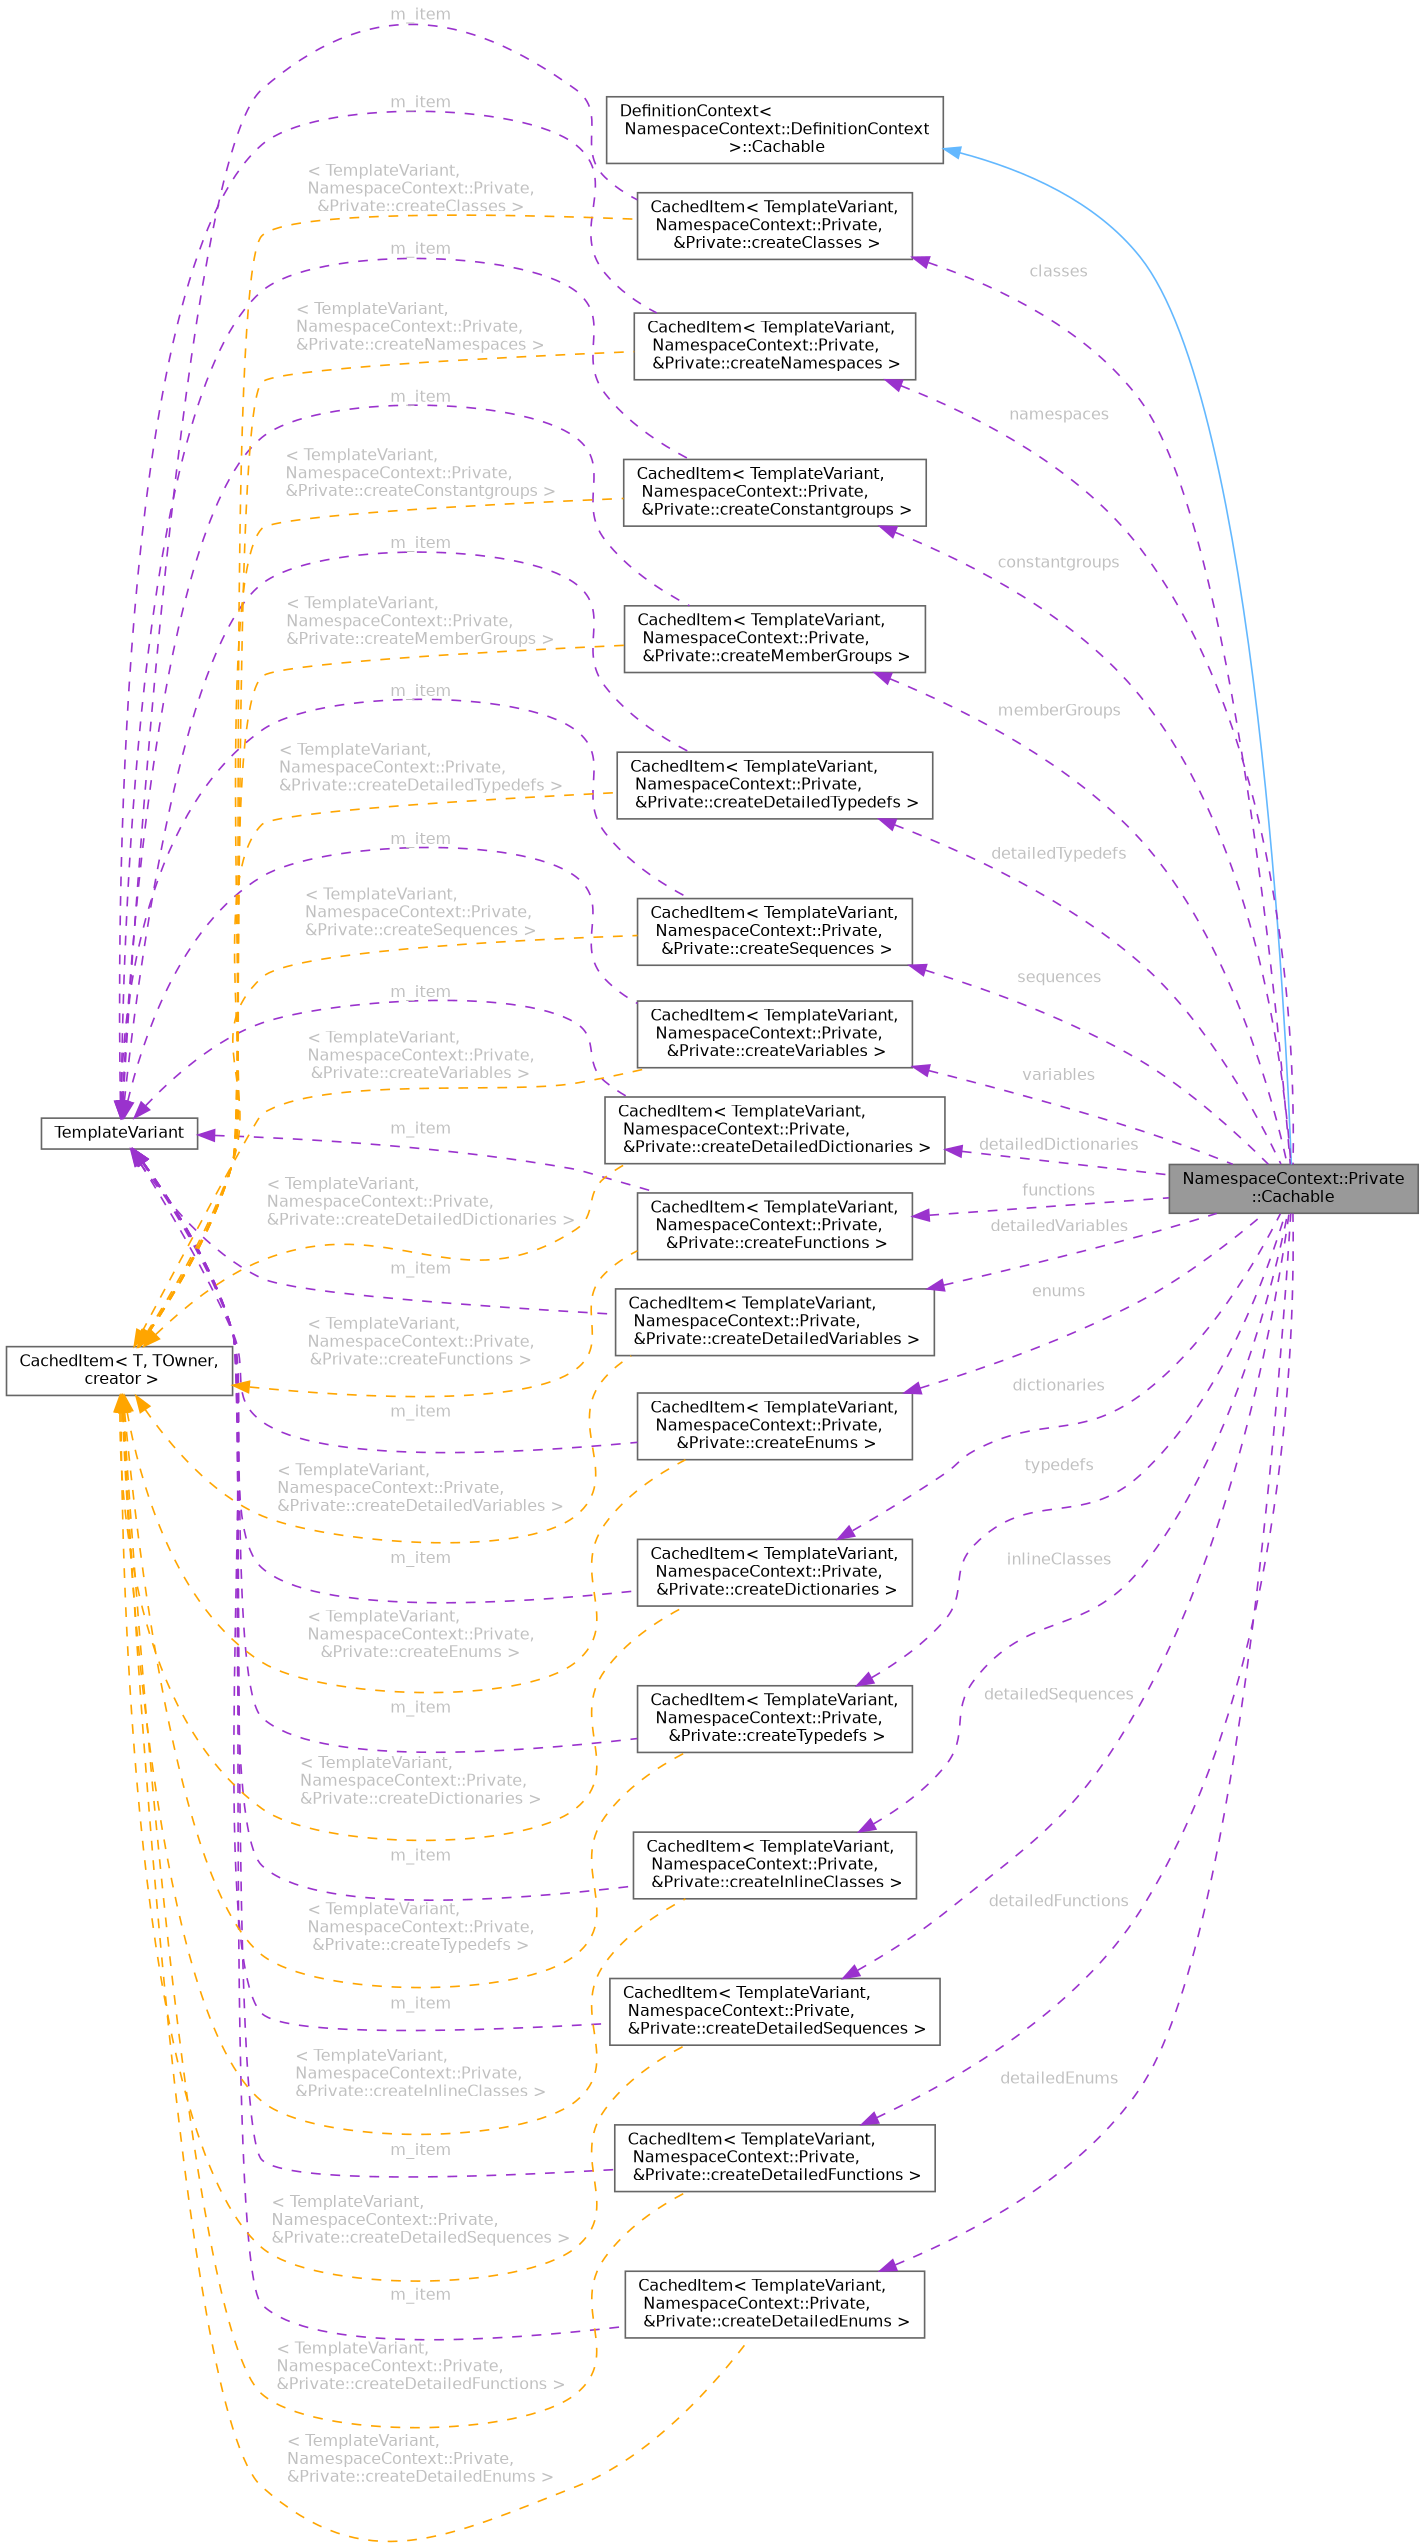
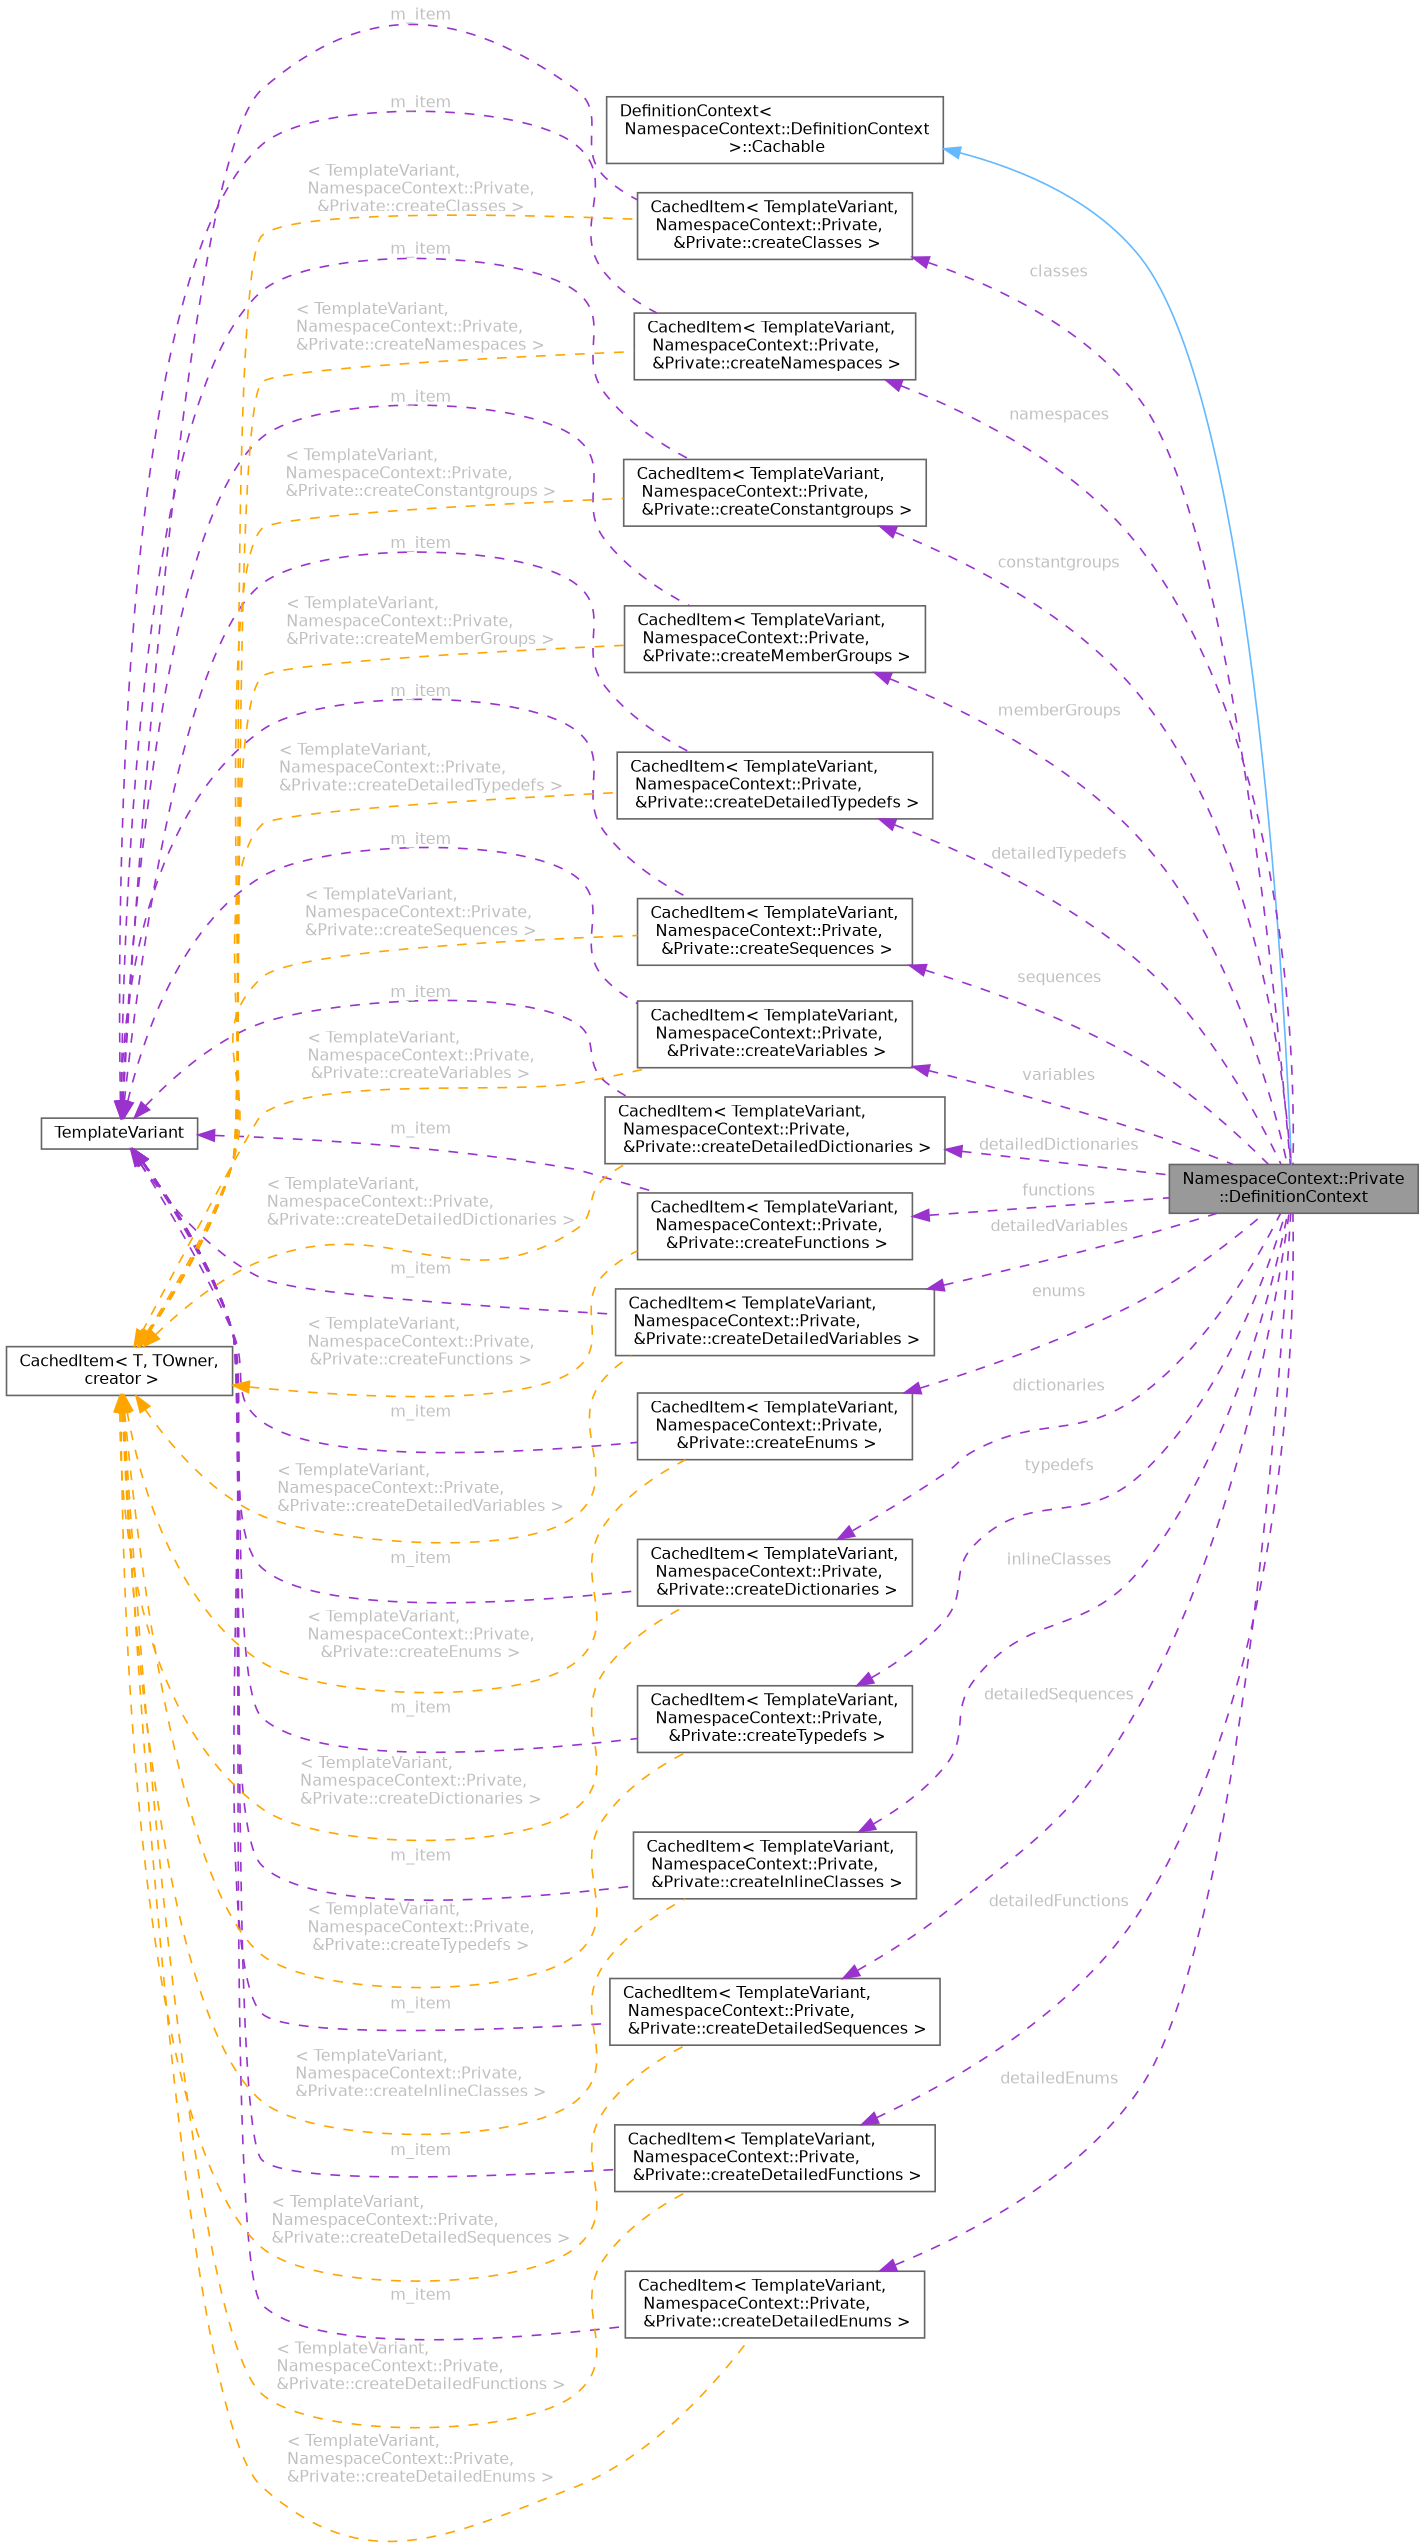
node "NamespaceContext::Private ::Cachable": label "NamespaceContext::Private ::Cachable" -> "NamespaceContext::Private ::DefinitionContext"
